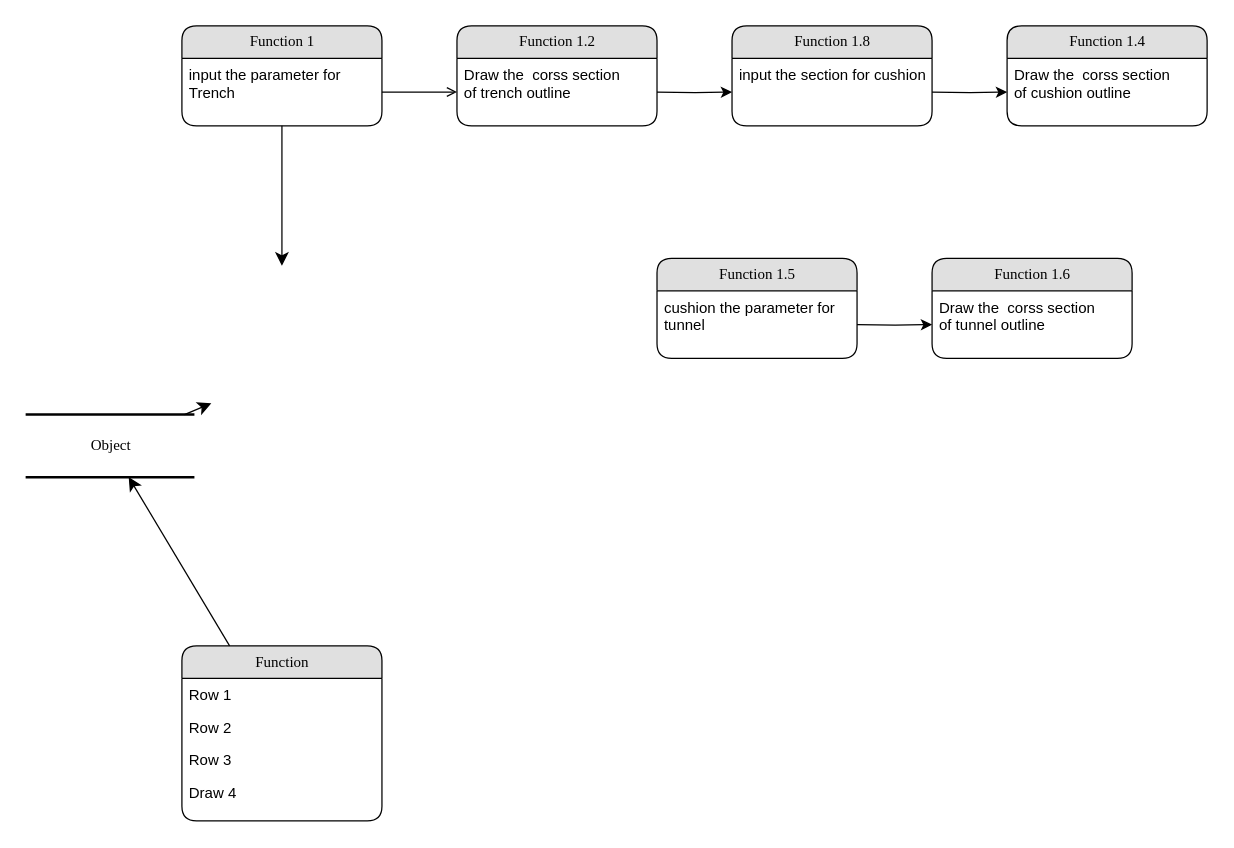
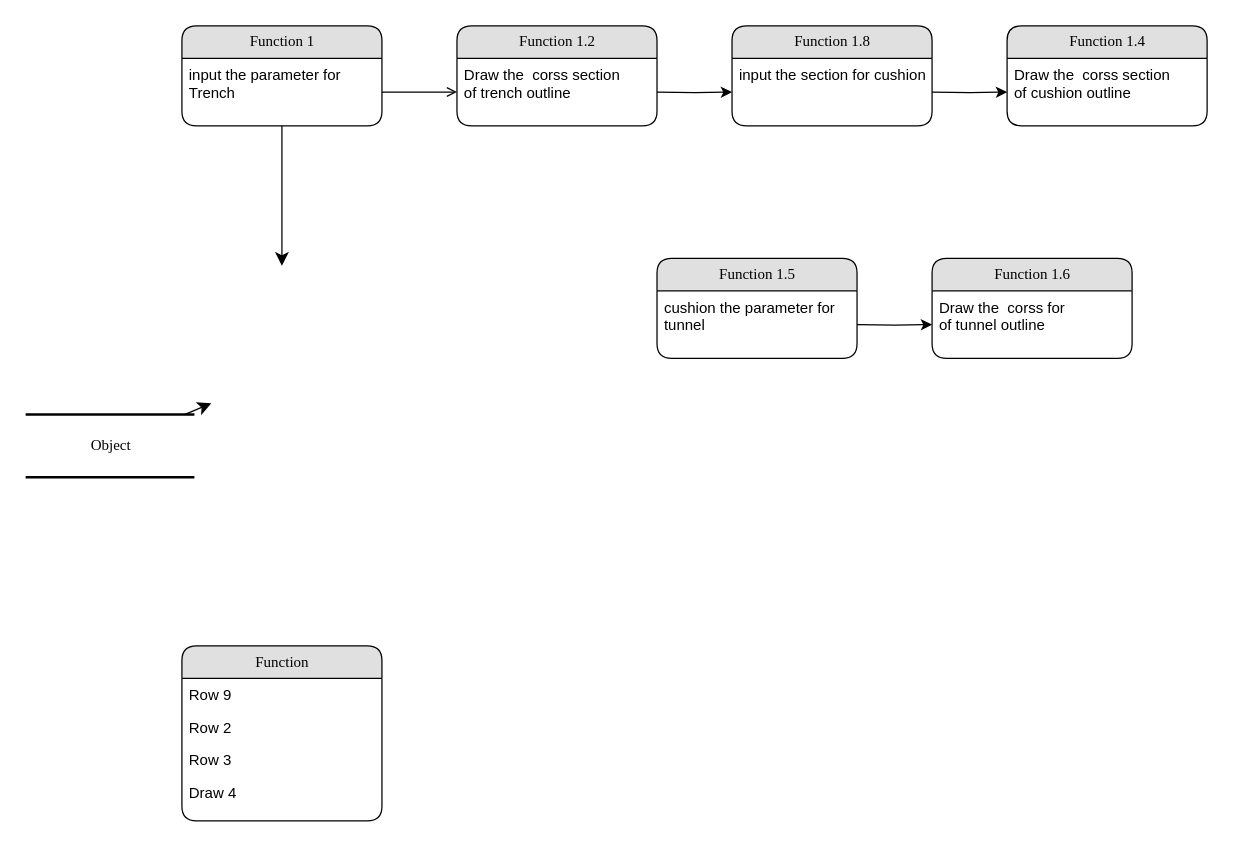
node "Draw the corss section of tunnel outline": label "Draw the corss section of tunnel outline" -> "Draw the corss for of tunnel outline"
edge "Function" -> "Object": removed
node "Row 1": label "Row 1" -> "Row 9"
